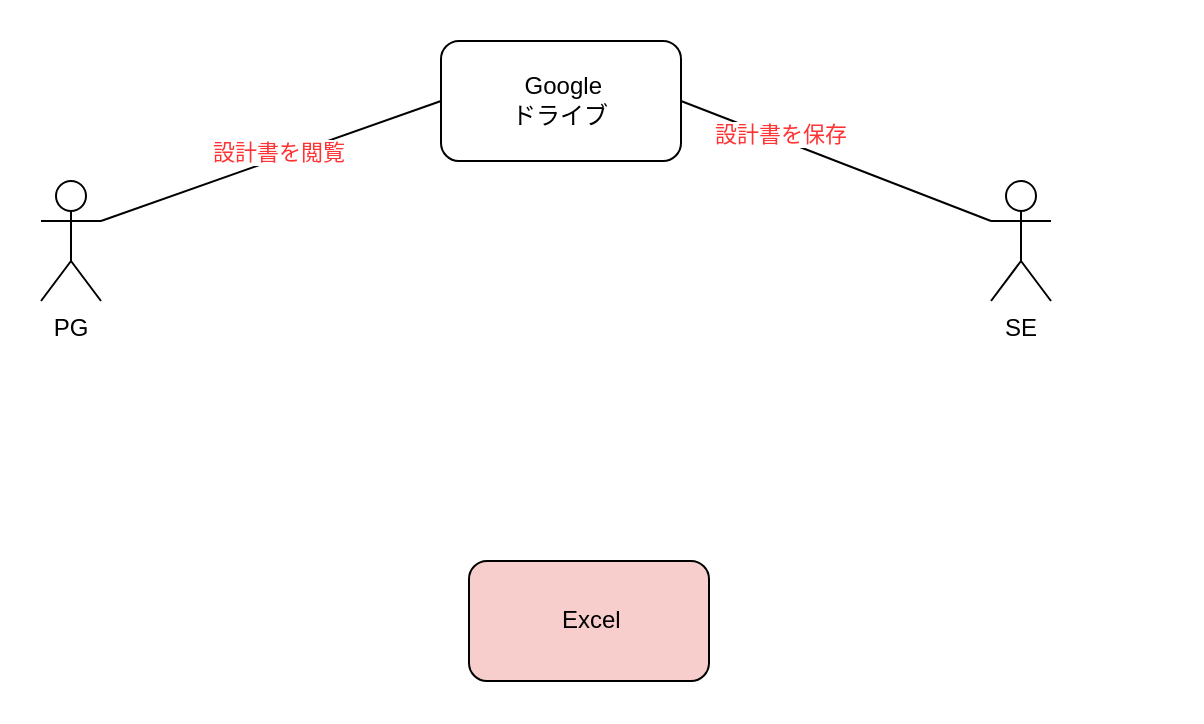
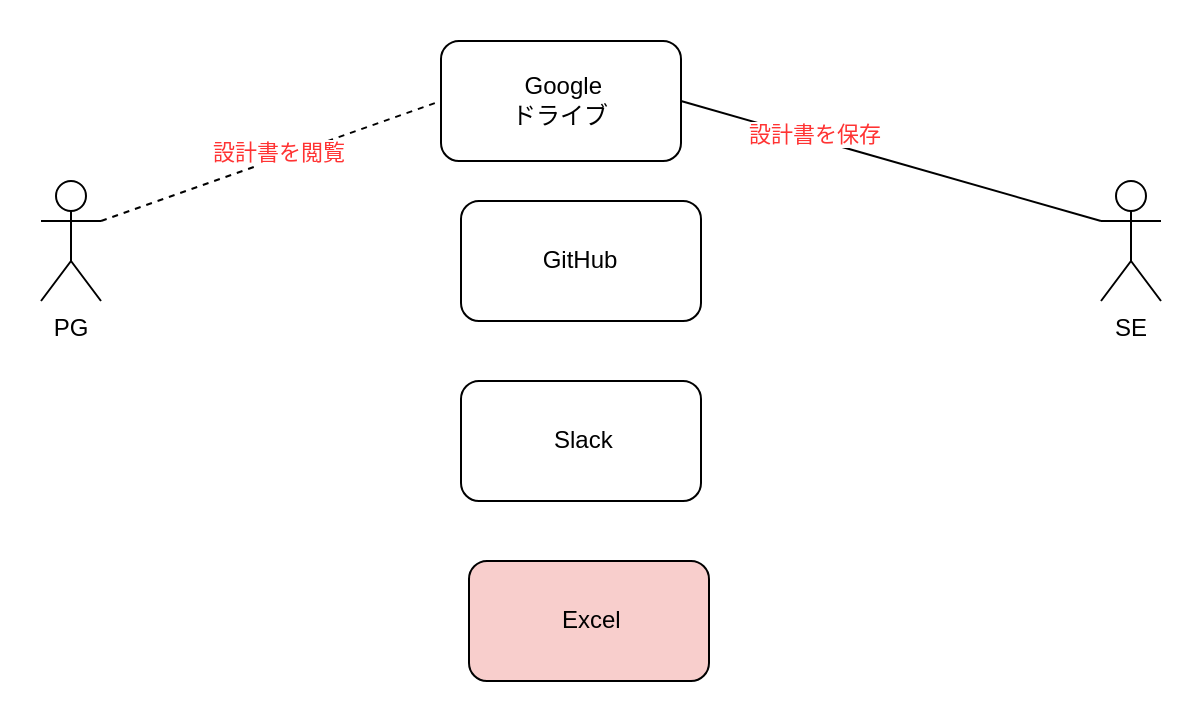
edge "Google ドライブ" -- "PG": style solid -> dashed
node "SE": moved (1021, 241) -> (1131, 241)
node "GitHub": added
node "Slack": added
